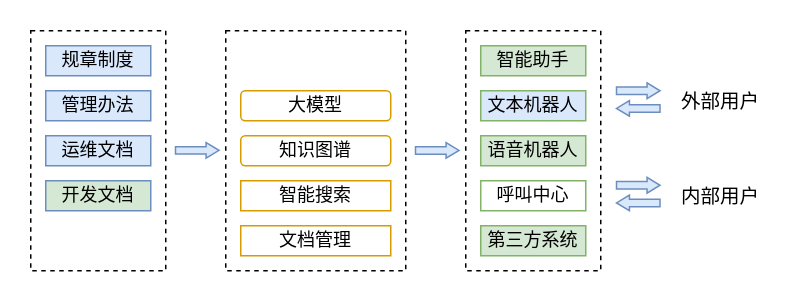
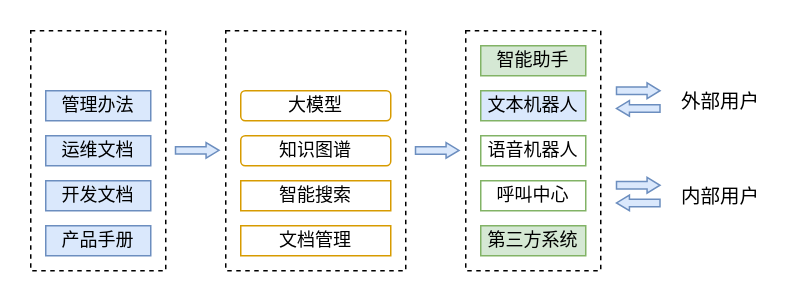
node "规章制度": removed
node "语音机器人": fillcolor #d5e8d4 -> #ffffff
node "开发文档": fillcolor #d5e8d4 -> #dae8fc
node "产品手册": added
